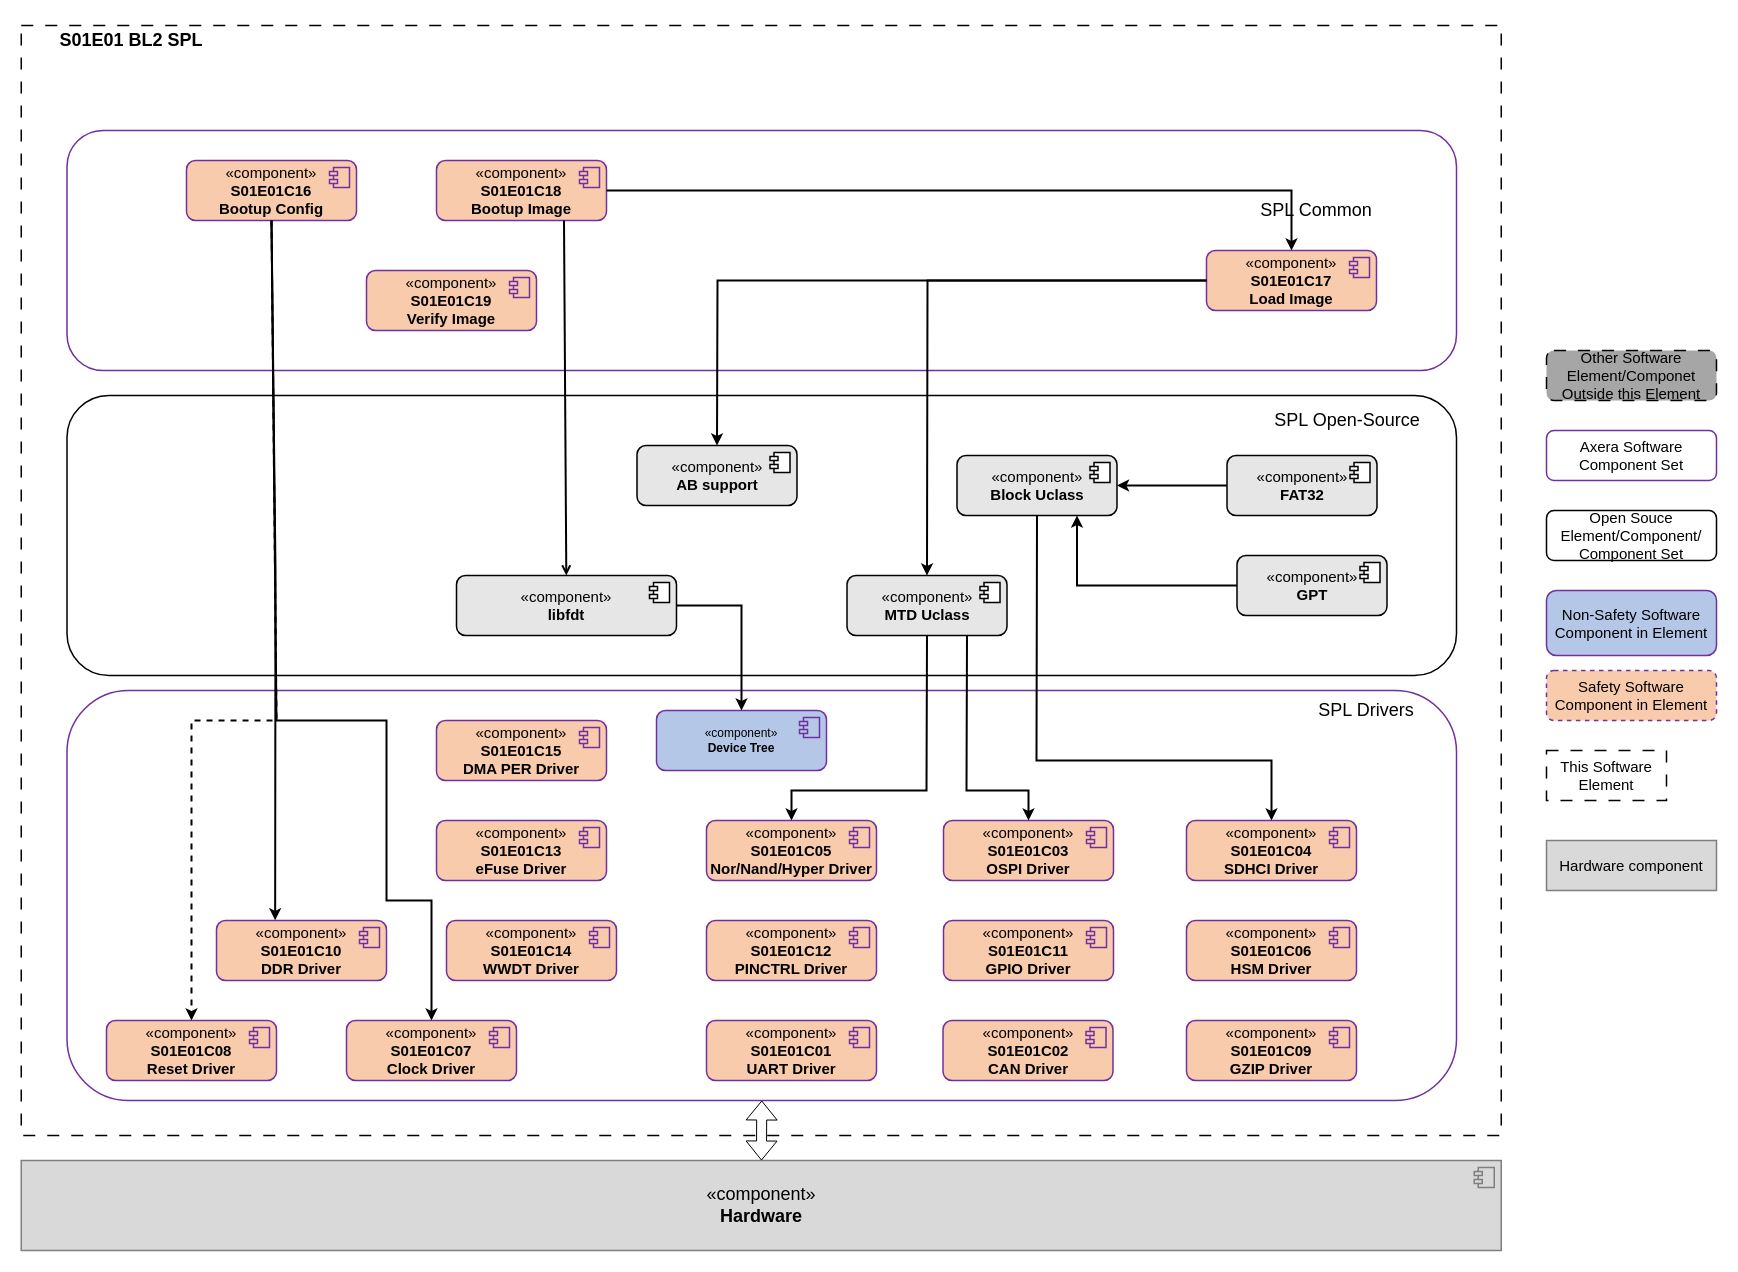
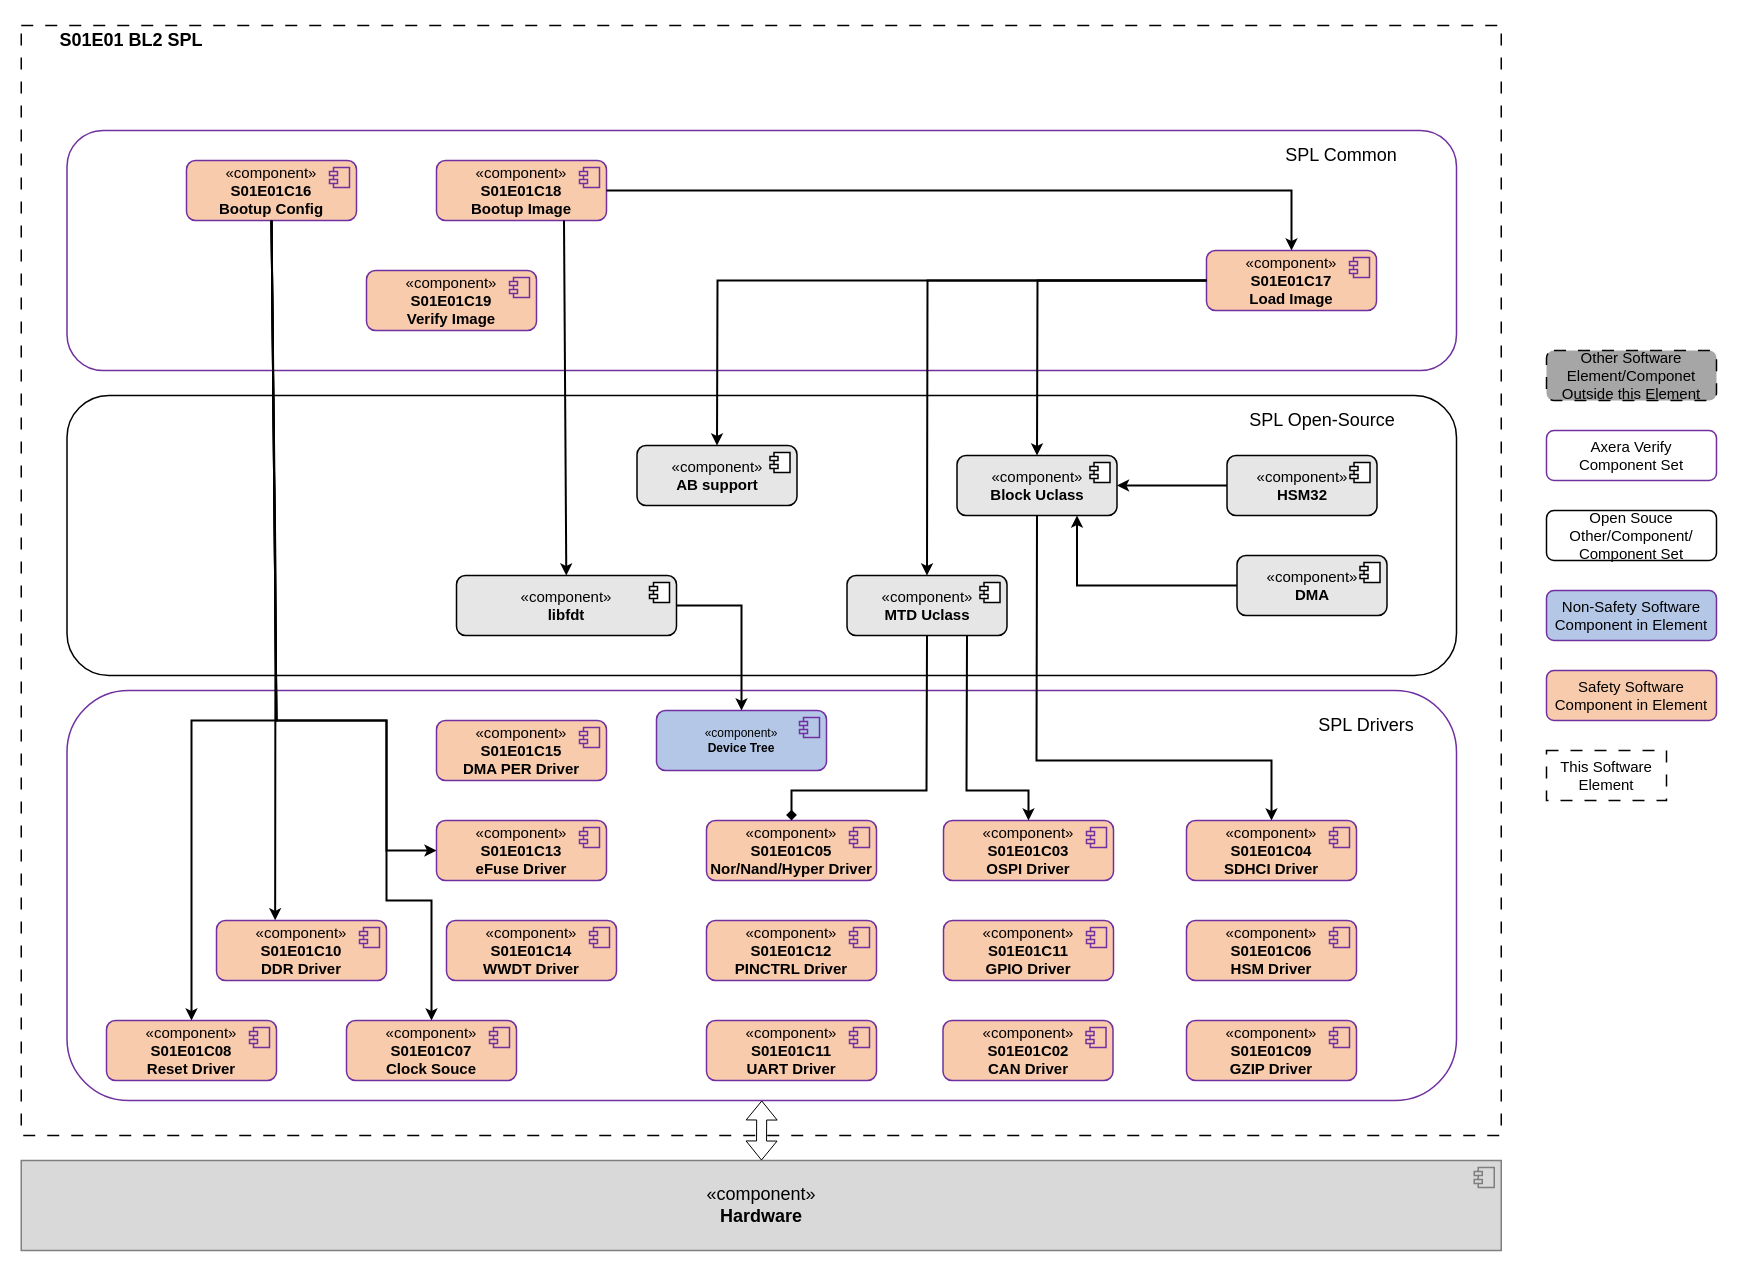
node "SPL Common": moved (1317, 211) -> (1342, 156)
edge "«component» S01E01C17 Load Image" -> "«component» Block Uclass": added
node "SPL Open-Source": moved (1347, 421) -> (1322, 421)
node "Axera Software Component Set": label "Axera Software Component Set" -> "Axera Verify Component Set"
node "«component» FAT32": label "«component» FAT32" -> "«component» HSM32"
node "Open Souce Element/Component/ Component Set": label "Open Souce Element/Component/ Component Set" -> "Open Souce Other/Component/ Component Set"
edge "«component» S01E01C18 Bootup Image" -> "«component» libfdt": arrowhead open -> classic
node "«component» GPT": label "«component» GPT" -> "«component» DMA"
node "Non-Safety Software Component in Element": size 170x65 -> 170x50
node "Safety Software Component in Element": style dashed -> solid
node "SPL Drivers": moved (1367, 711) -> (1367, 726)
edge "«component» MTD Uclass" -> "«component» S01E01C05 Nor/Nand/Hyper Driver": arrowhead classic -> diamond
edge "«component» S01E01C16 Bootup Config" -> "«component» S01E01C08 Reset Driver": style dashed -> solid
edge "«component» S01E01C16 Bootup Config" -> "«component» S01E01C13 eFuse Driver": added
node "Hardware component": removed
node "«component» S01E01C07 Clock Driver": label "«component» S01E01C07 Clock Driver" -> "«component» S01E01C07 Clock Souce"
node "«component» S01E01C01 UART Driver": label "«component» S01E01C01 UART Driver" -> "«component» S01E01C11 UART Driver"
